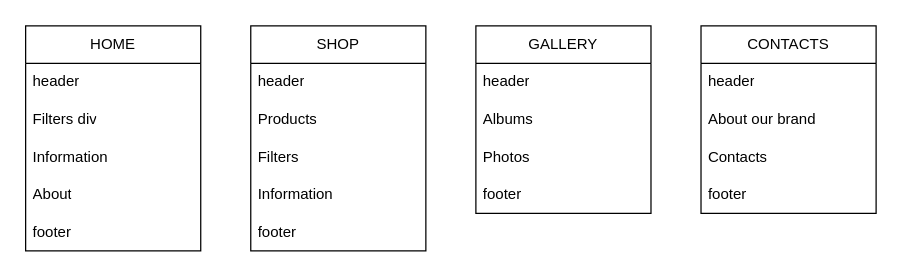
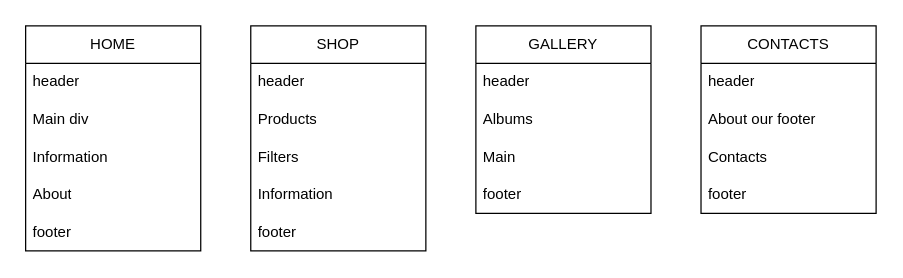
node "Filters div": label "Filters div" -> "Main div"
node "About our brand": label "About our brand" -> "About our footer"
node "Photos": label "Photos" -> "Main"
